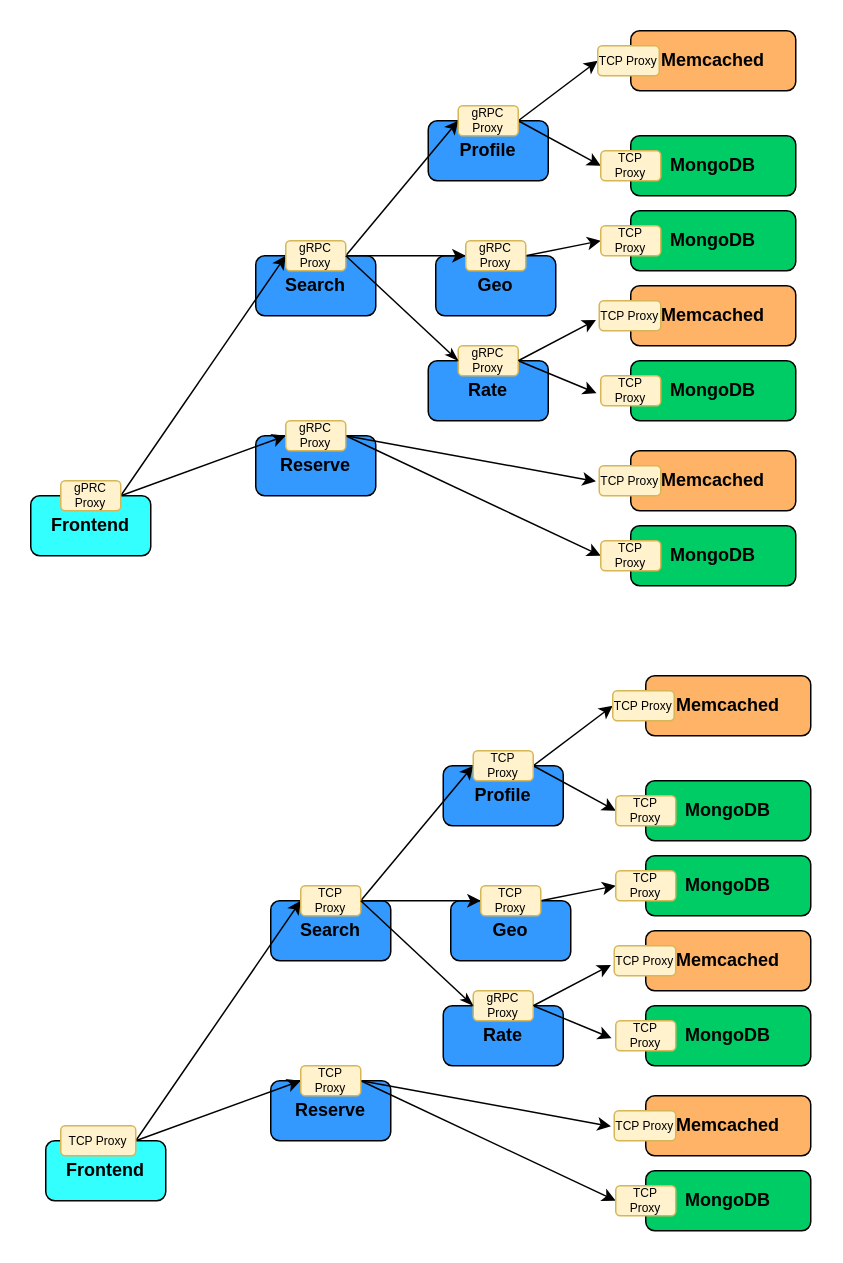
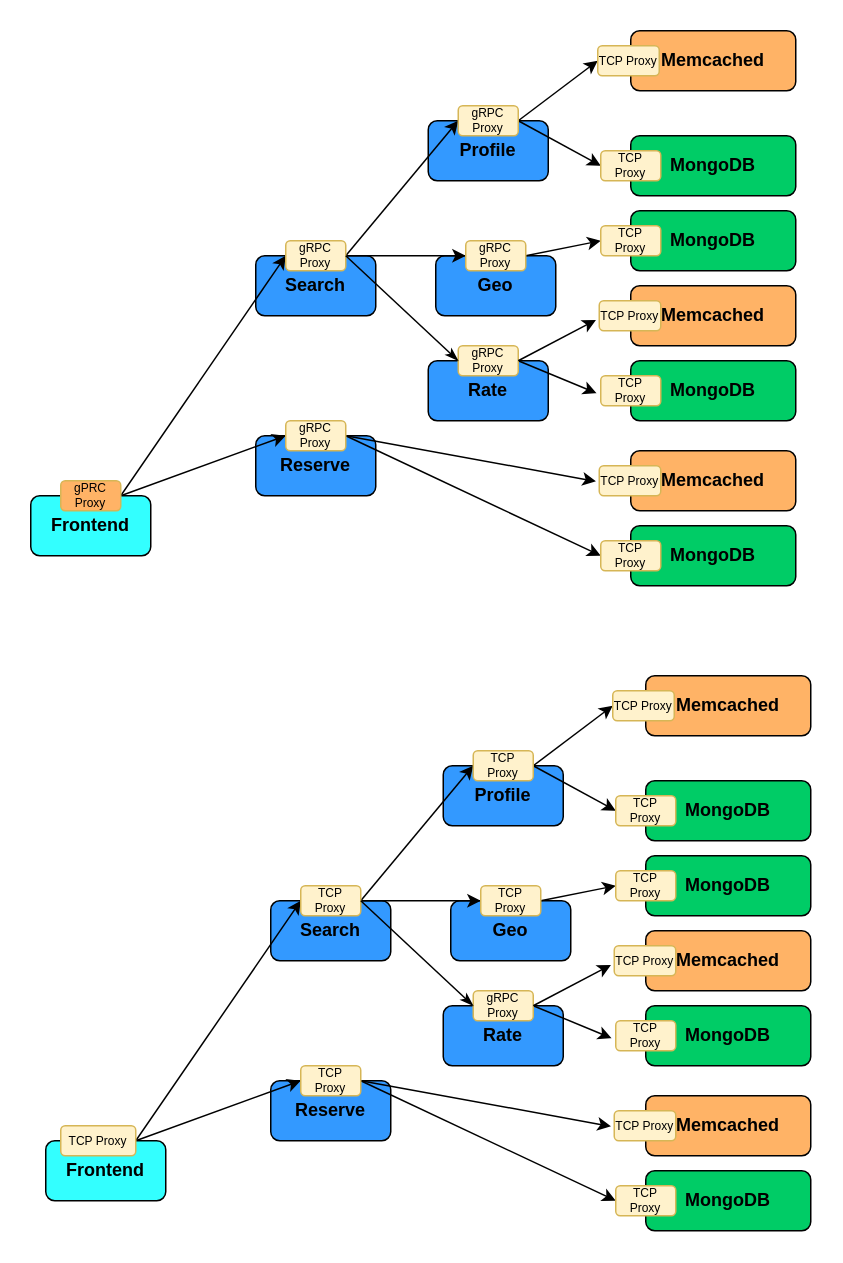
node "gPRC Proxy": fillcolor #fff2cc -> #ffb366
